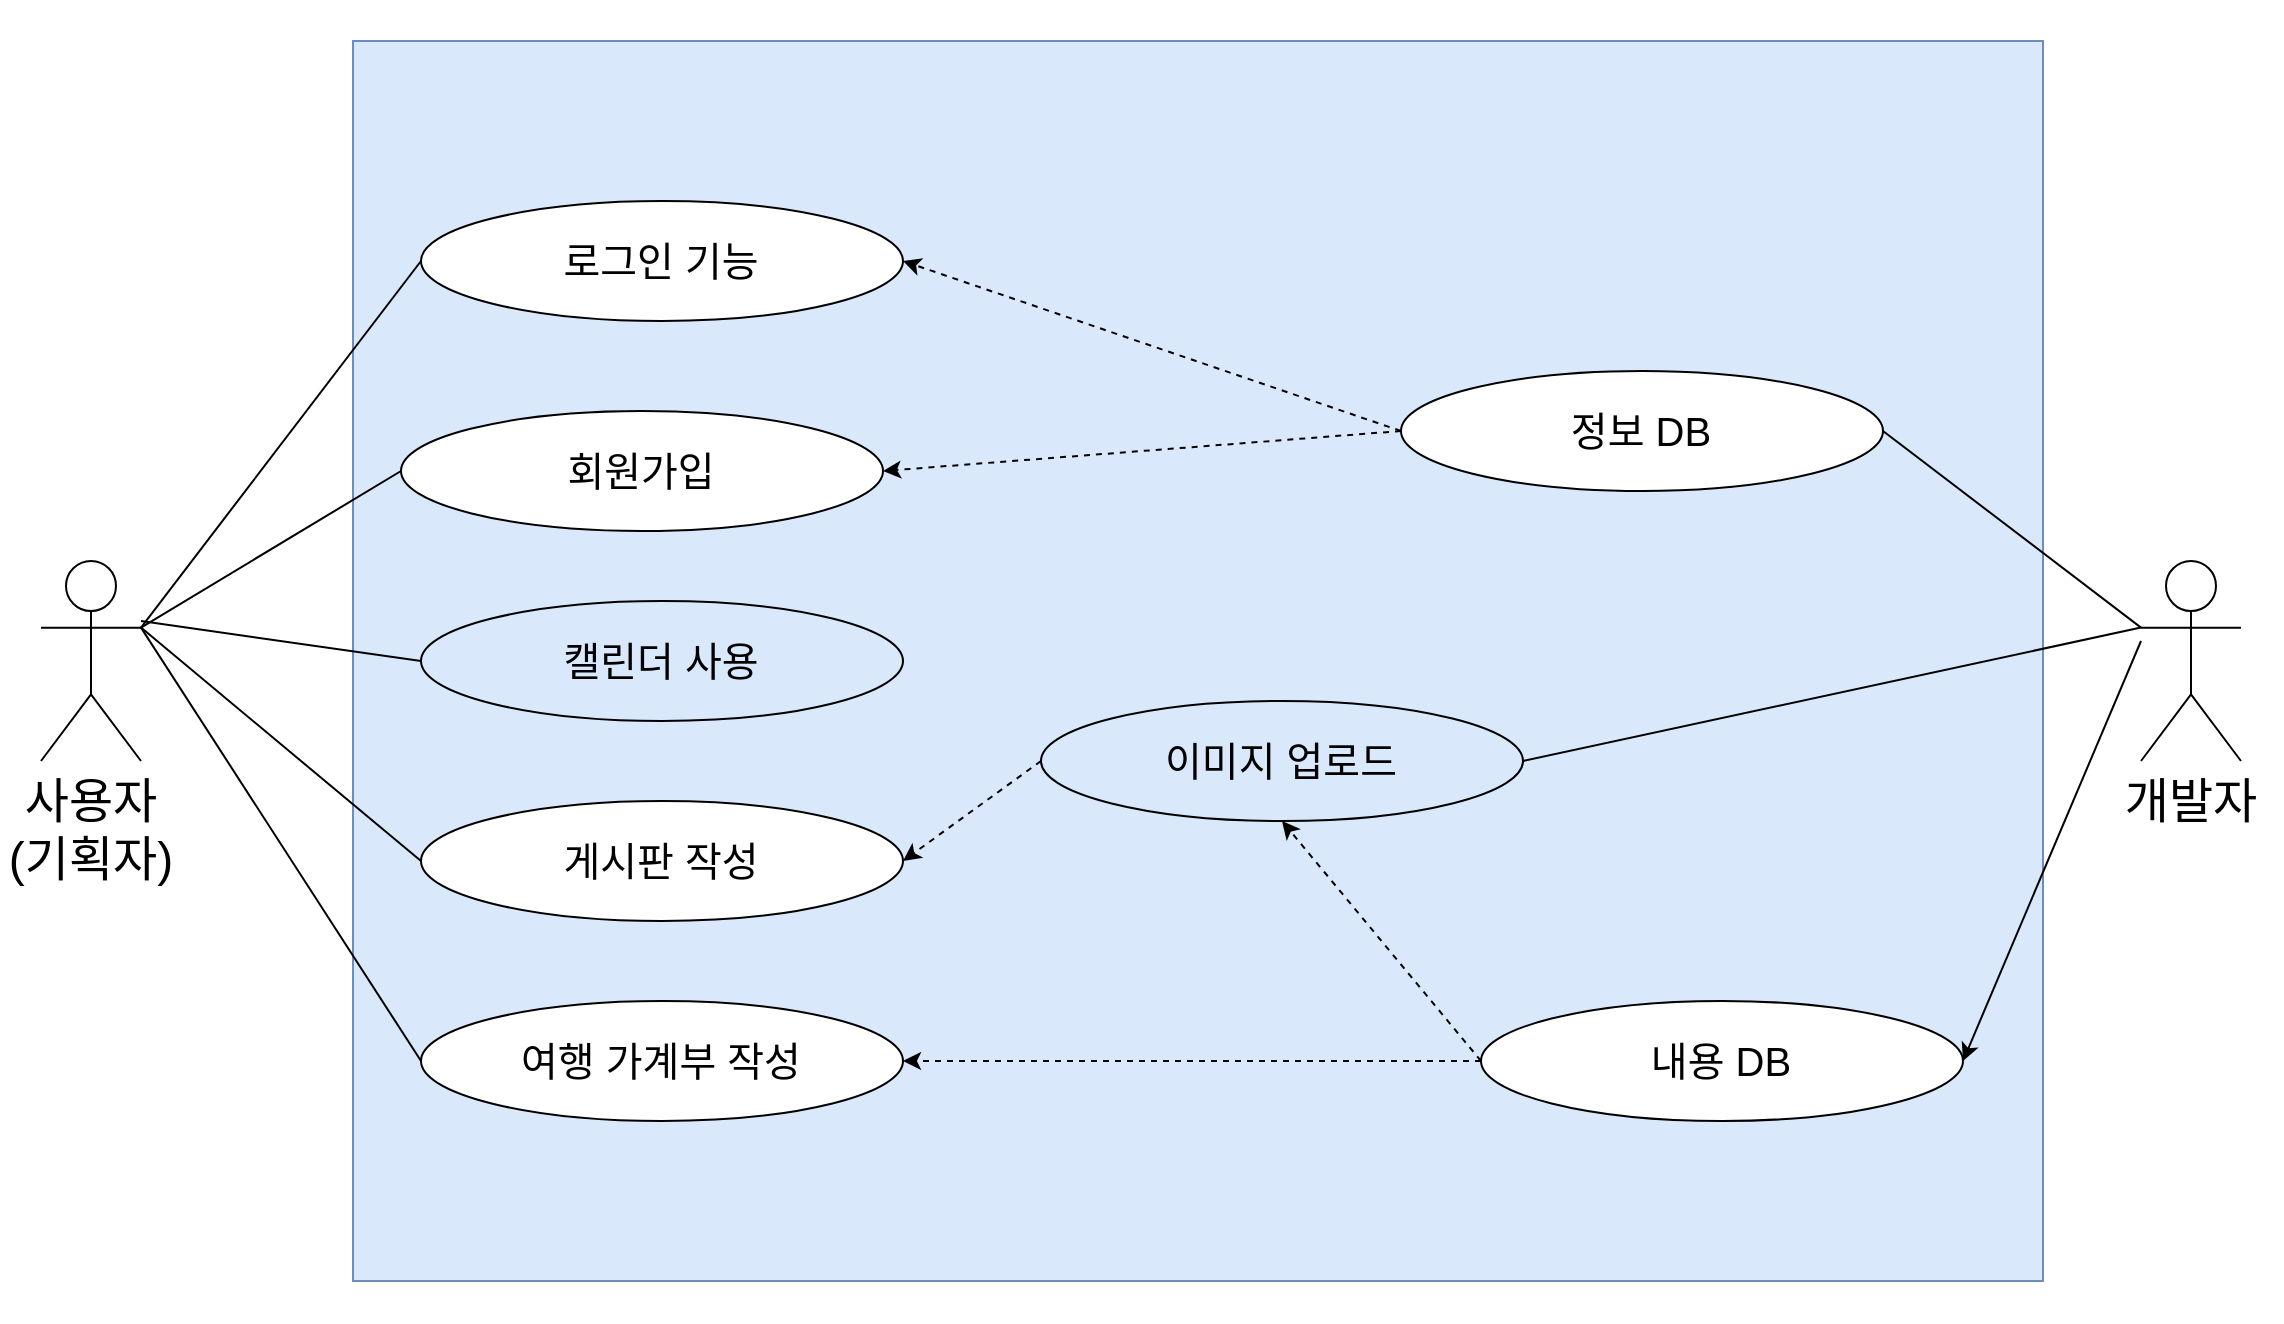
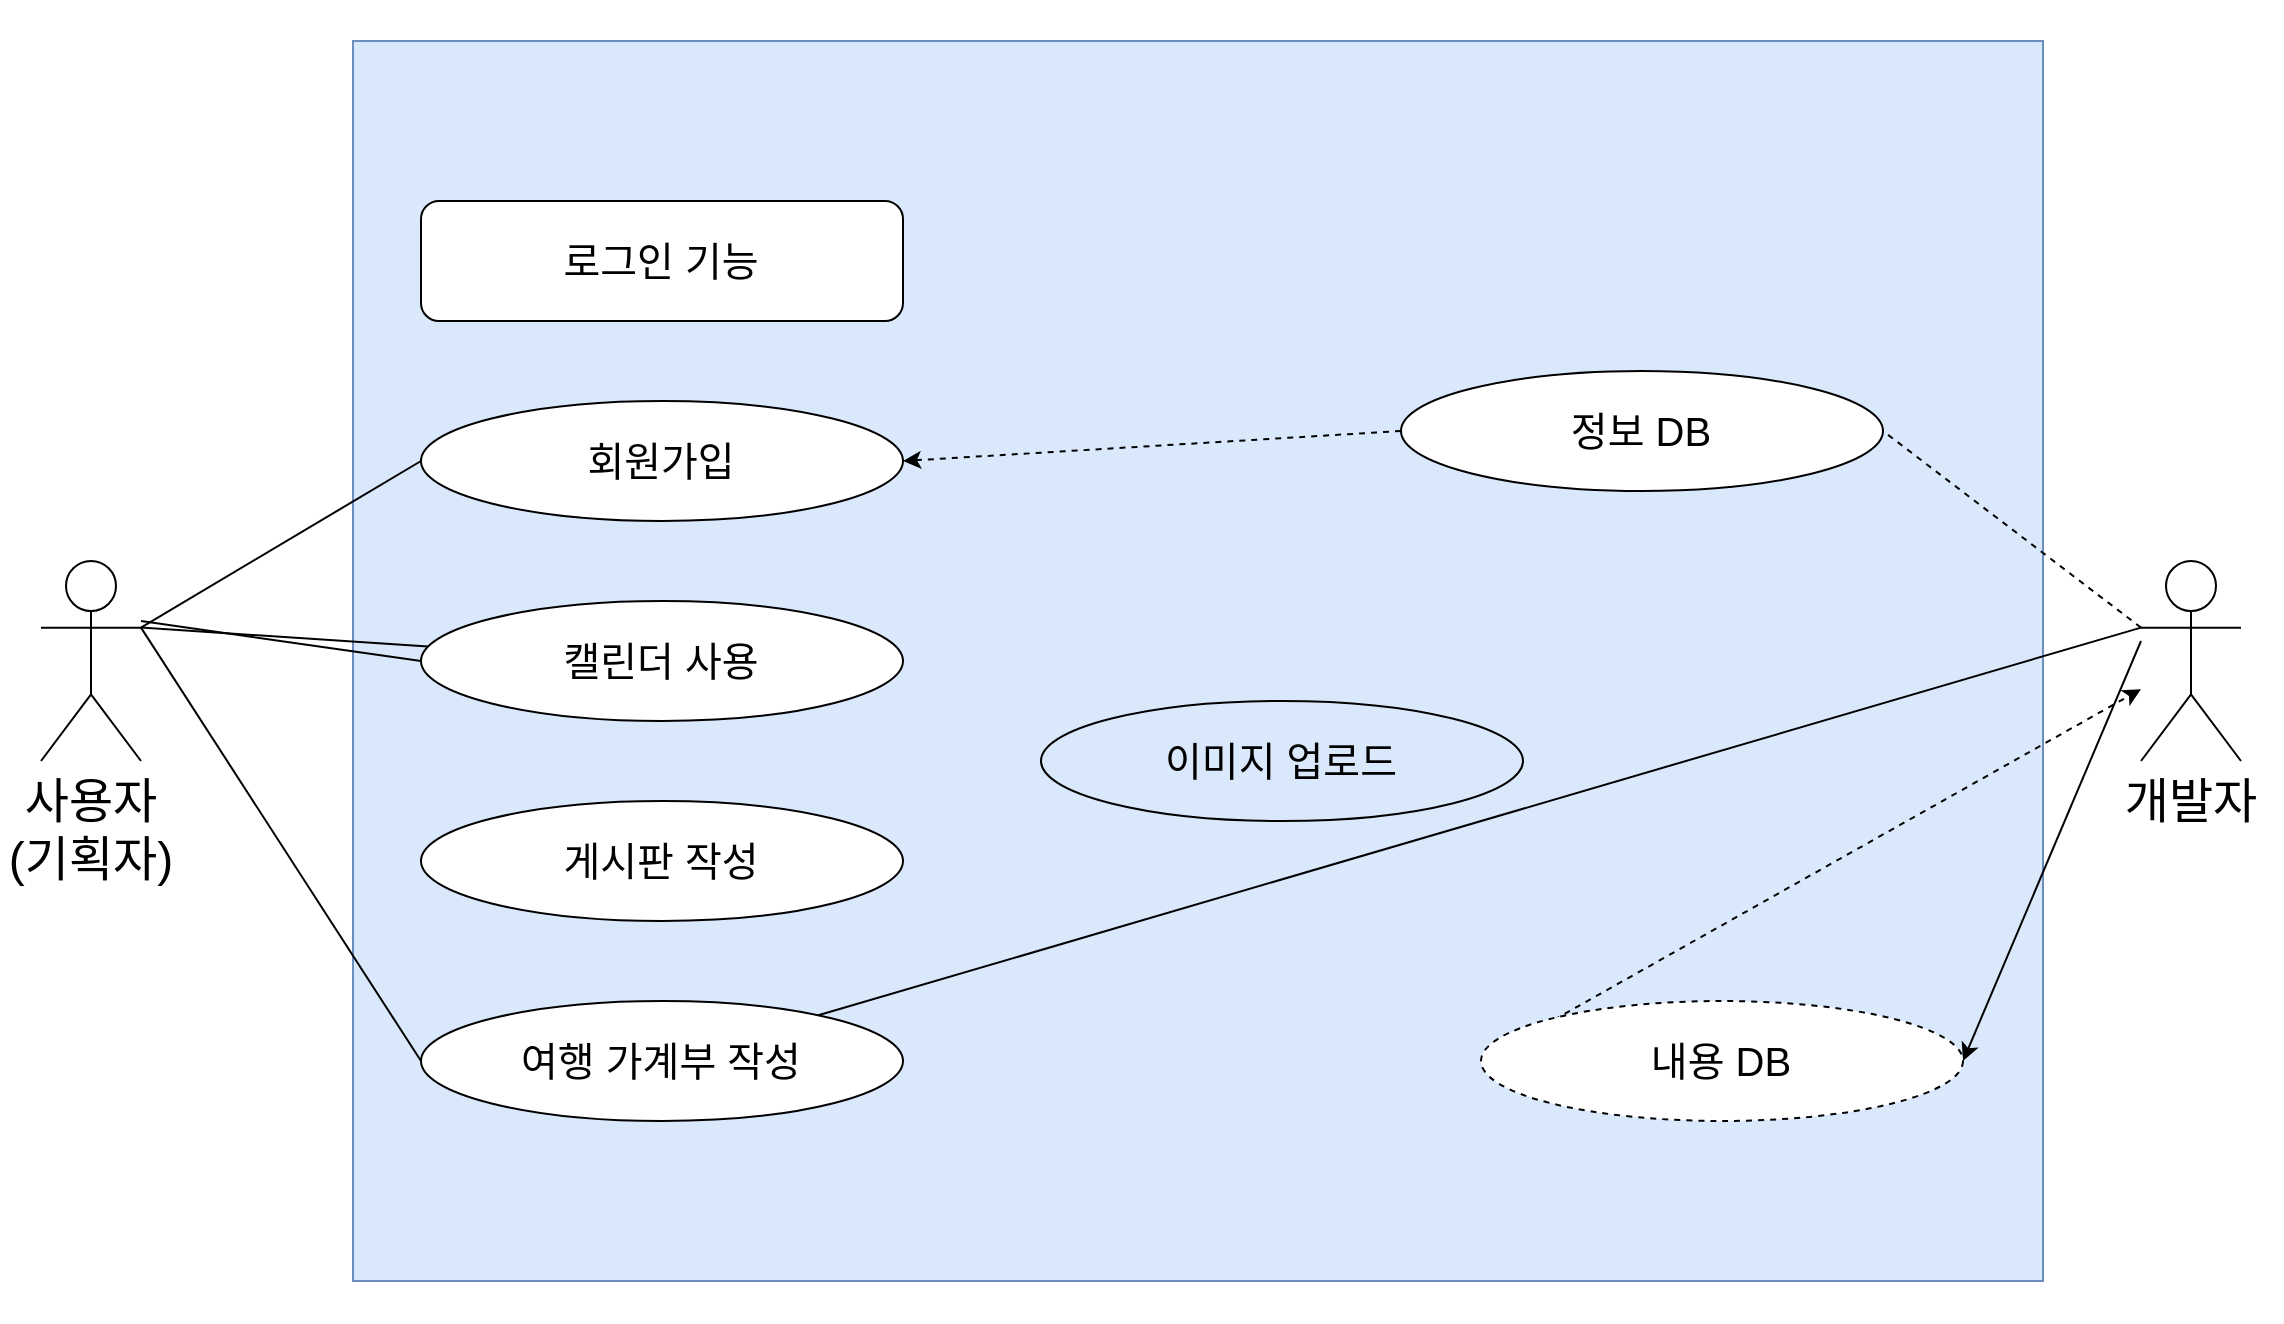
node "로그인 기능": shape ellipse -> rounded rectangle
edge "정보 DB" -> "로그인 기능": removed
edge "로그인 기능" -- "사용자 (기획자)": removed
node "회원가입": moved (642, 471) -> (662, 461)
edge "정보 DB" -- "개발자": style solid -> dashed
node "캘린더 사용": fillcolor #dae8fc -> #ffffff
edge "개발자" -- "이미지 업로드": now "개발자" -- "여행 가계부 작성"
edge "사용자 (기획자)" -- "게시판 작성": now "사용자 (기획자)" -- "캘린더 사용"
edge "이미지 업로드" -> "게시판 작성": removed
edge "내용 DB" -> "이미지 업로드": now "내용 DB" -> "개발자"
edge "내용 DB" -> "여행 가계부 작성": removed
node "내용 DB": style solid -> dashed
